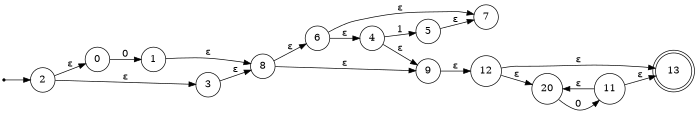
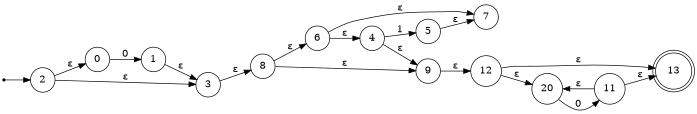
edge "1" -> "8": now "1" -> "3"
